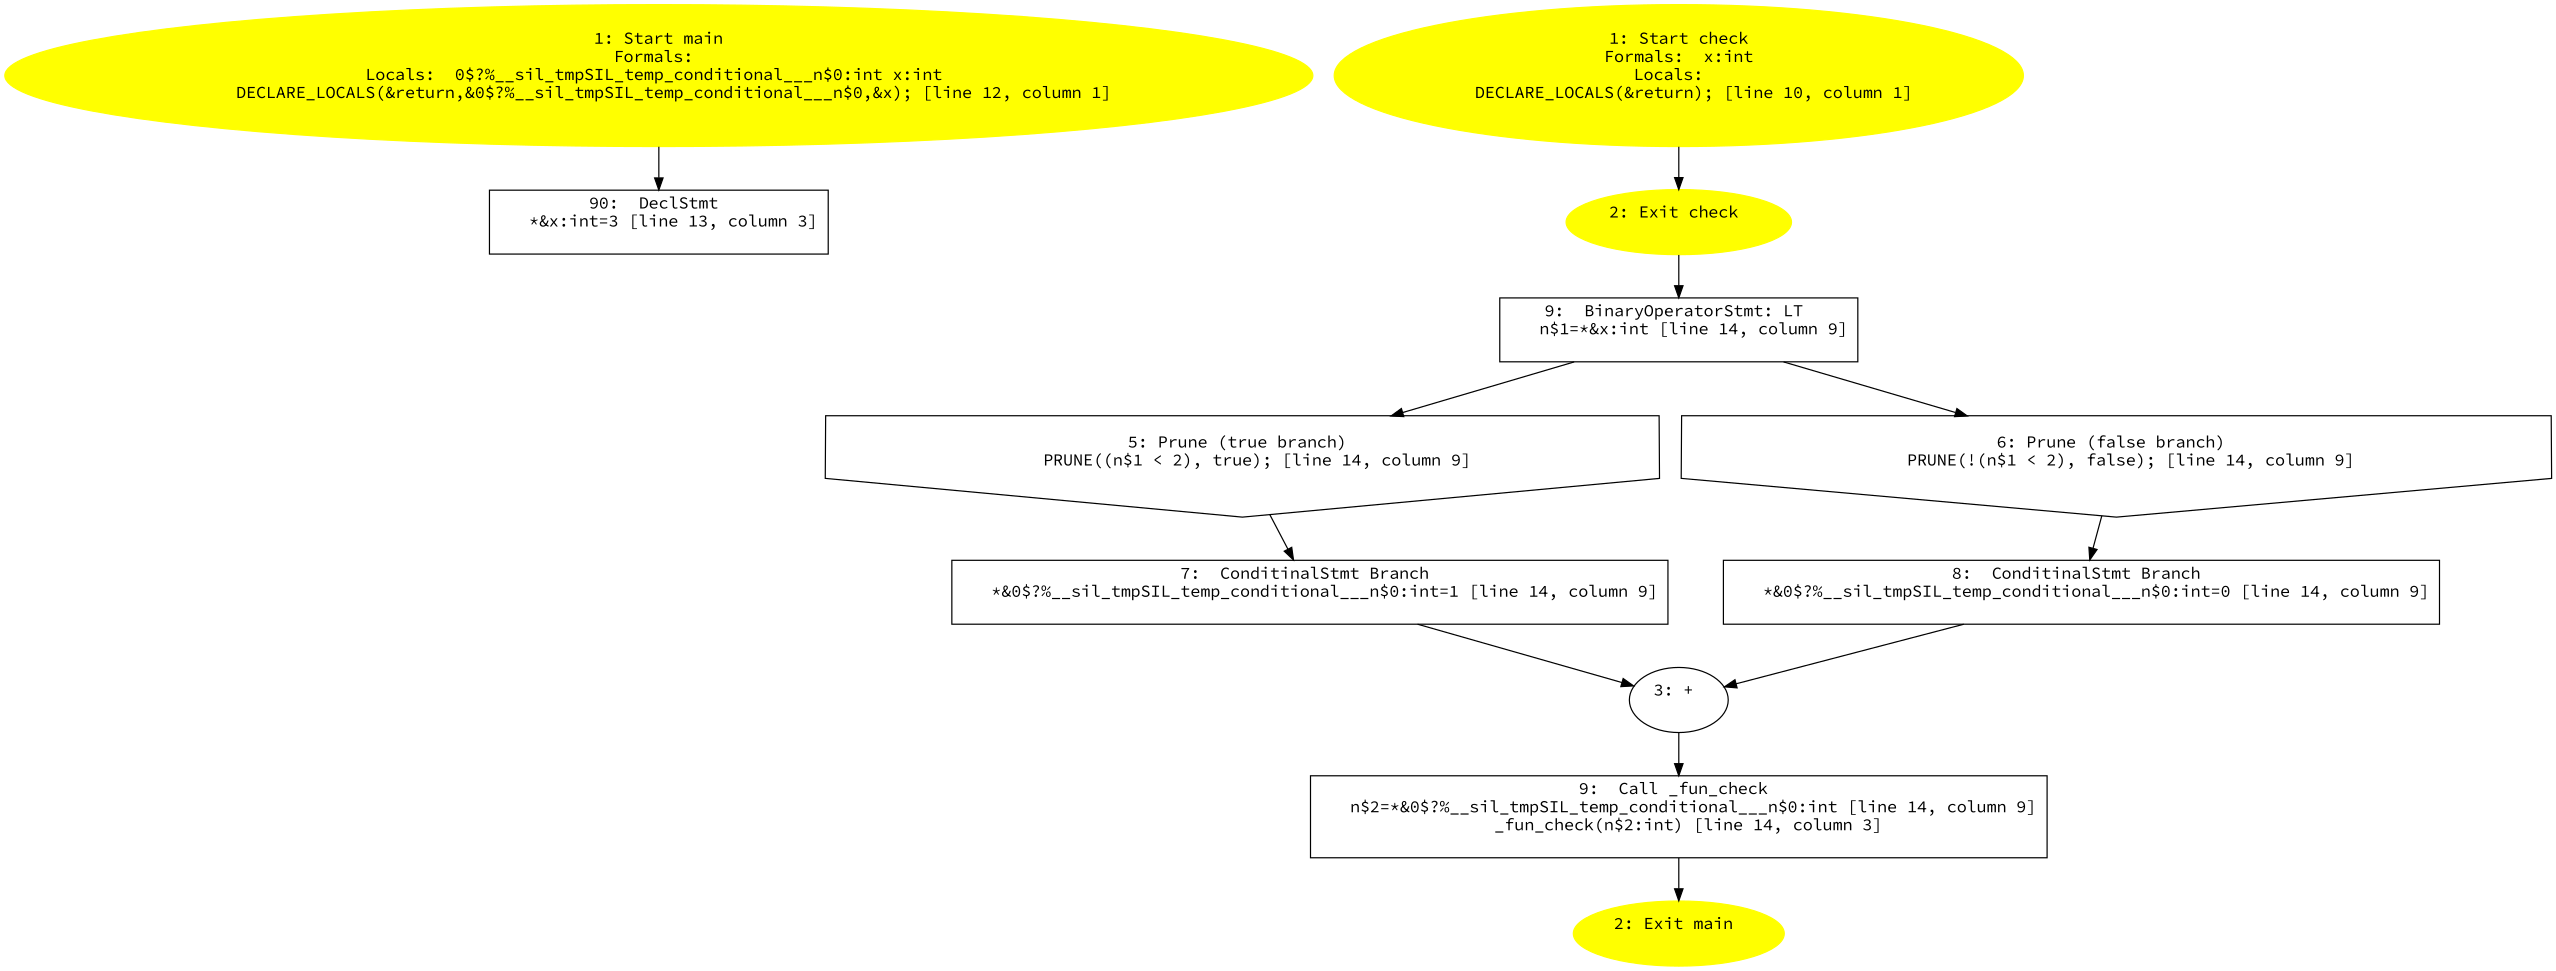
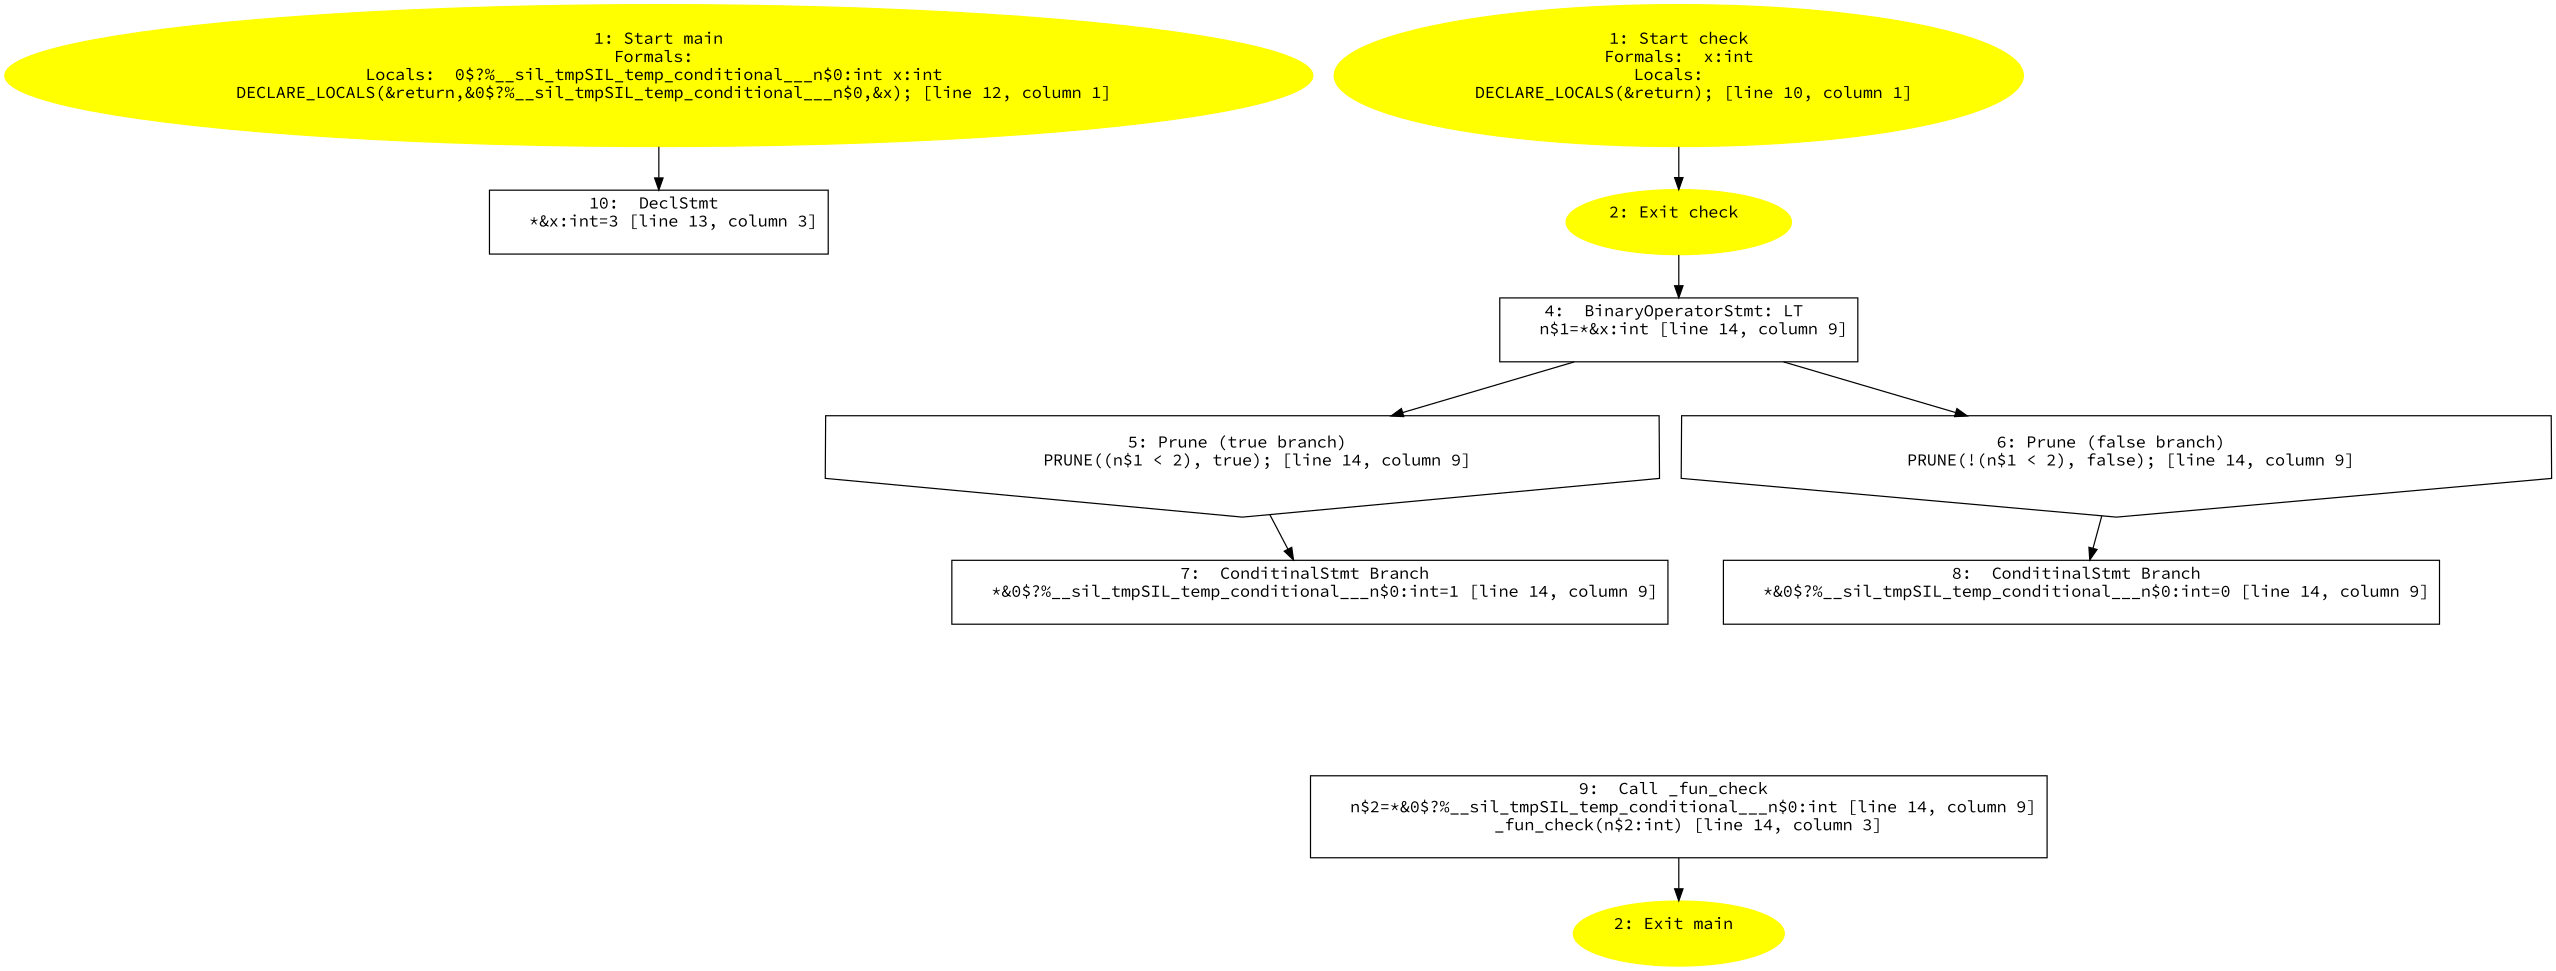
node "90:  DeclStmt *&x:int=3 [line 13, column 3]": label "90:  DeclStmt *&x:int=3 [line 13, column 3]" -> "10:  DeclStmt *&x:int=3 [line 13, column 3]"
node "9:  BinaryOperatorStmt: LT n$1=*&x:int [line 14, column 9]": label "9:  BinaryOperatorStmt: LT n$1=*&x:int [line 14, column 9]" -> "4:  BinaryOperatorStmt: LT n$1=*&x:int [line 14, column 9]"
node "3: +": removed
